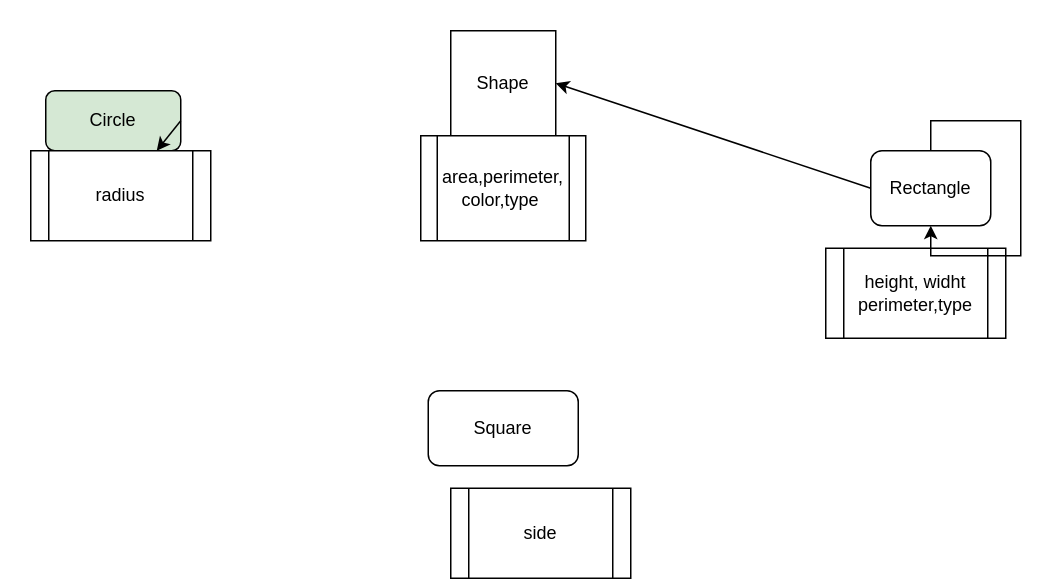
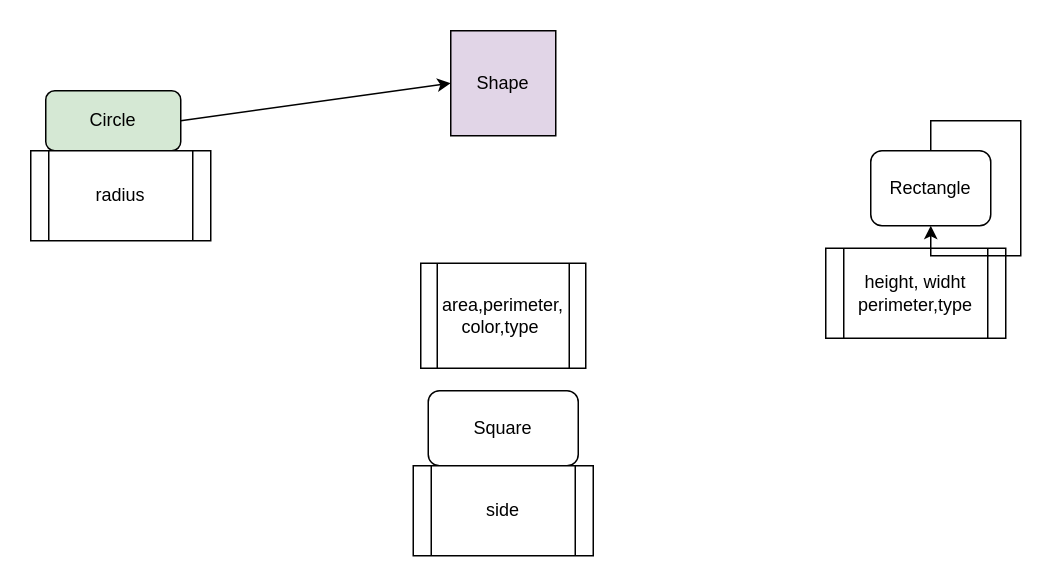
node "Shape": fillcolor #ffffff -> #e1d5e7
edge "Circle" -> "radius": now "Circle" -> "Shape"
edge "Rectangle" -> "Shape": removed
node "area,perimeter, color,type": moved (503, 188) -> (503, 316)
node "side": moved (541, 533) -> (503, 511)
